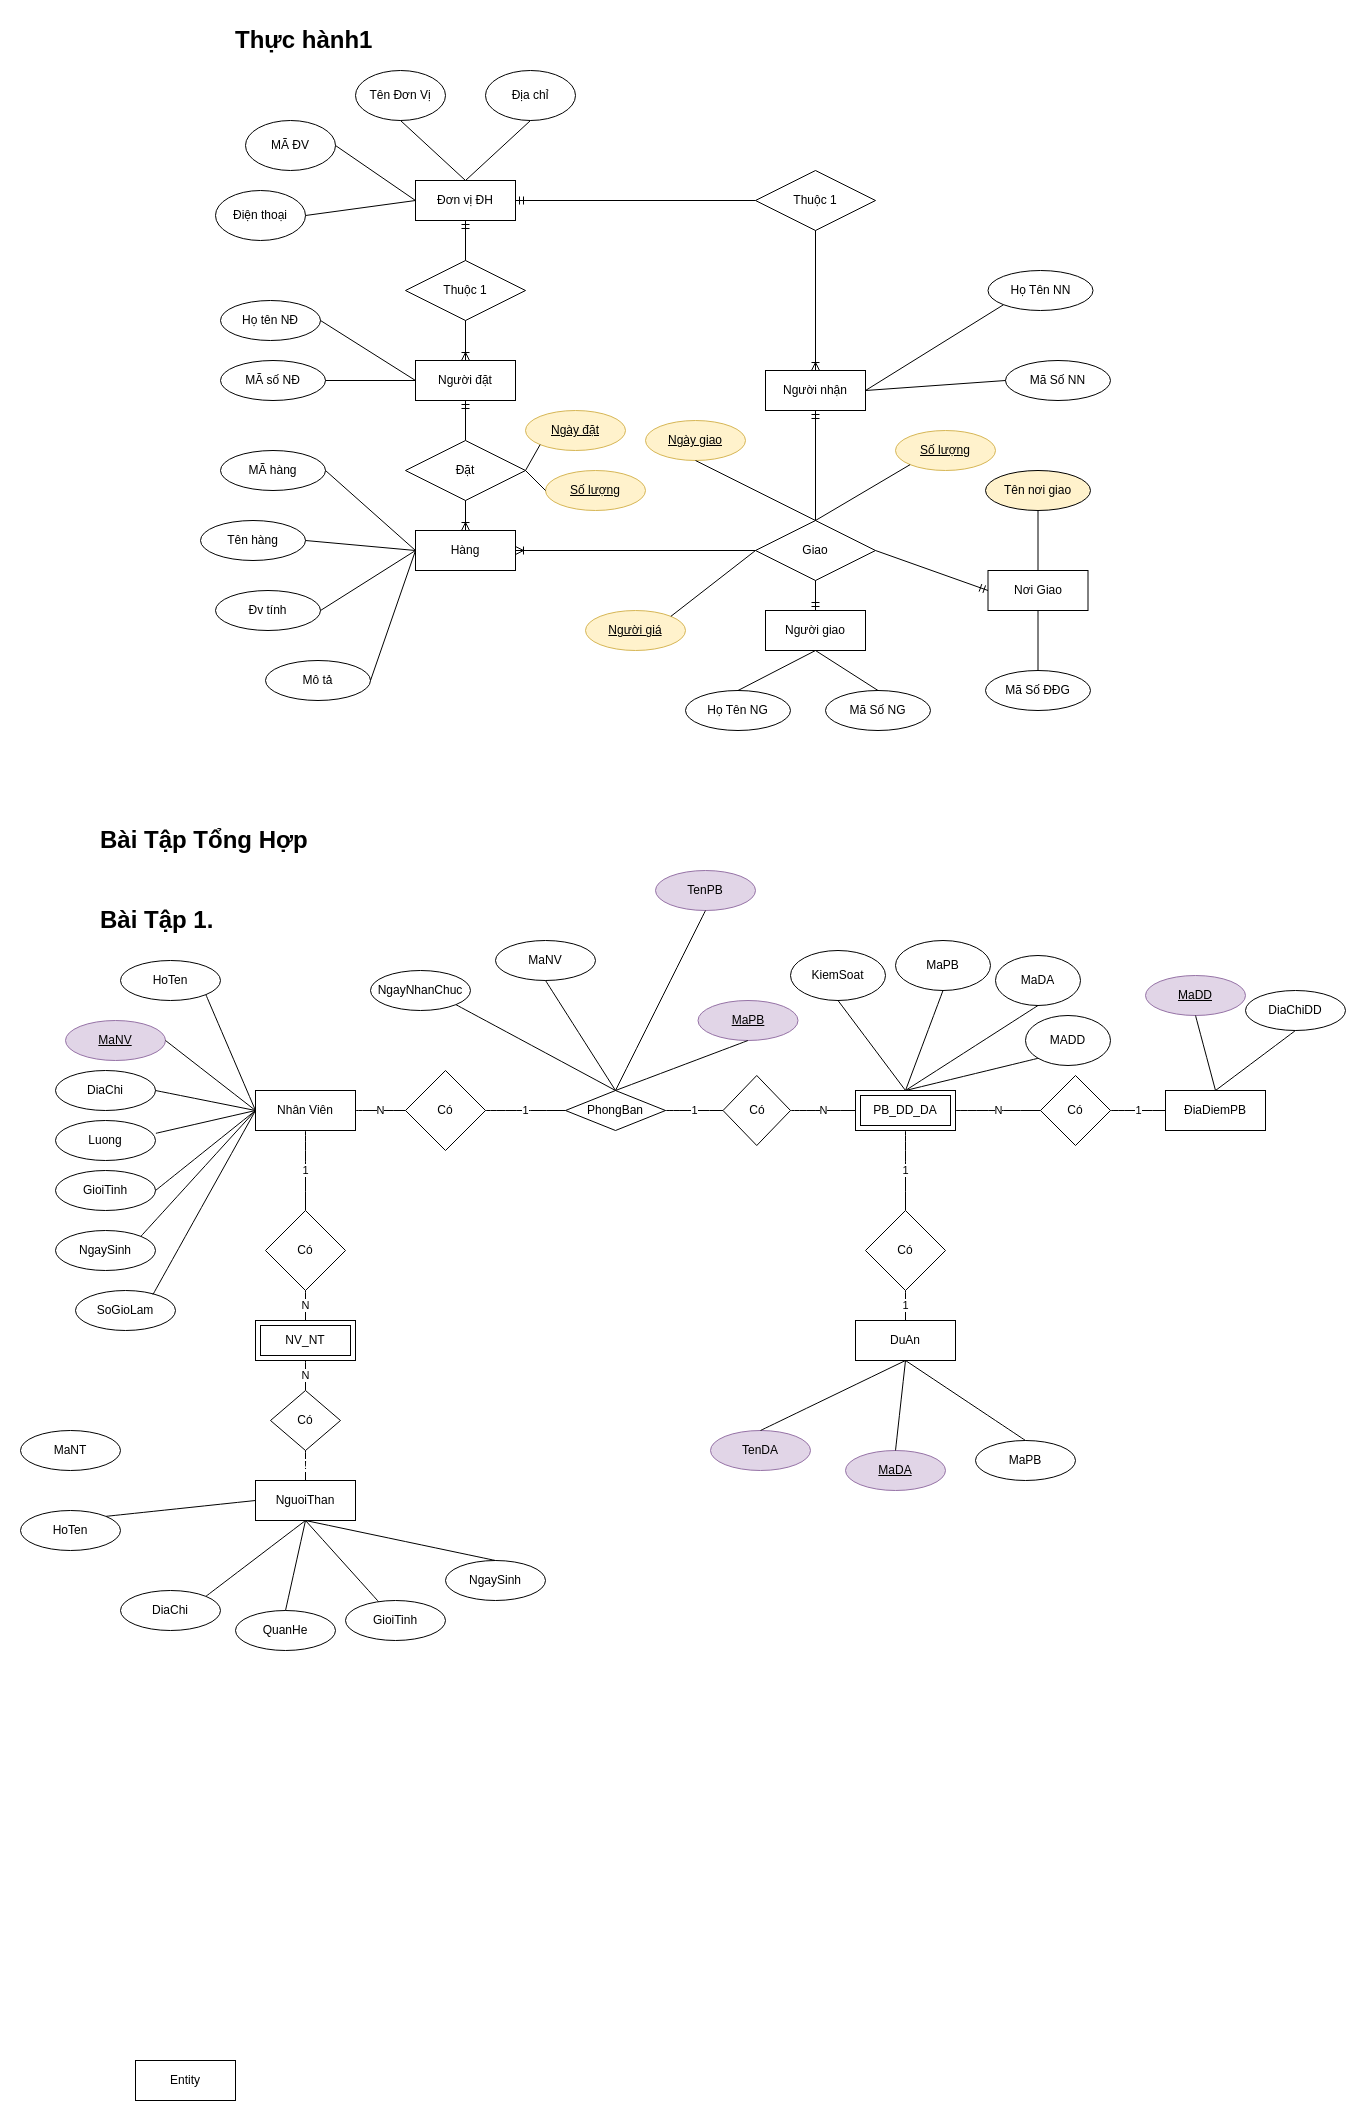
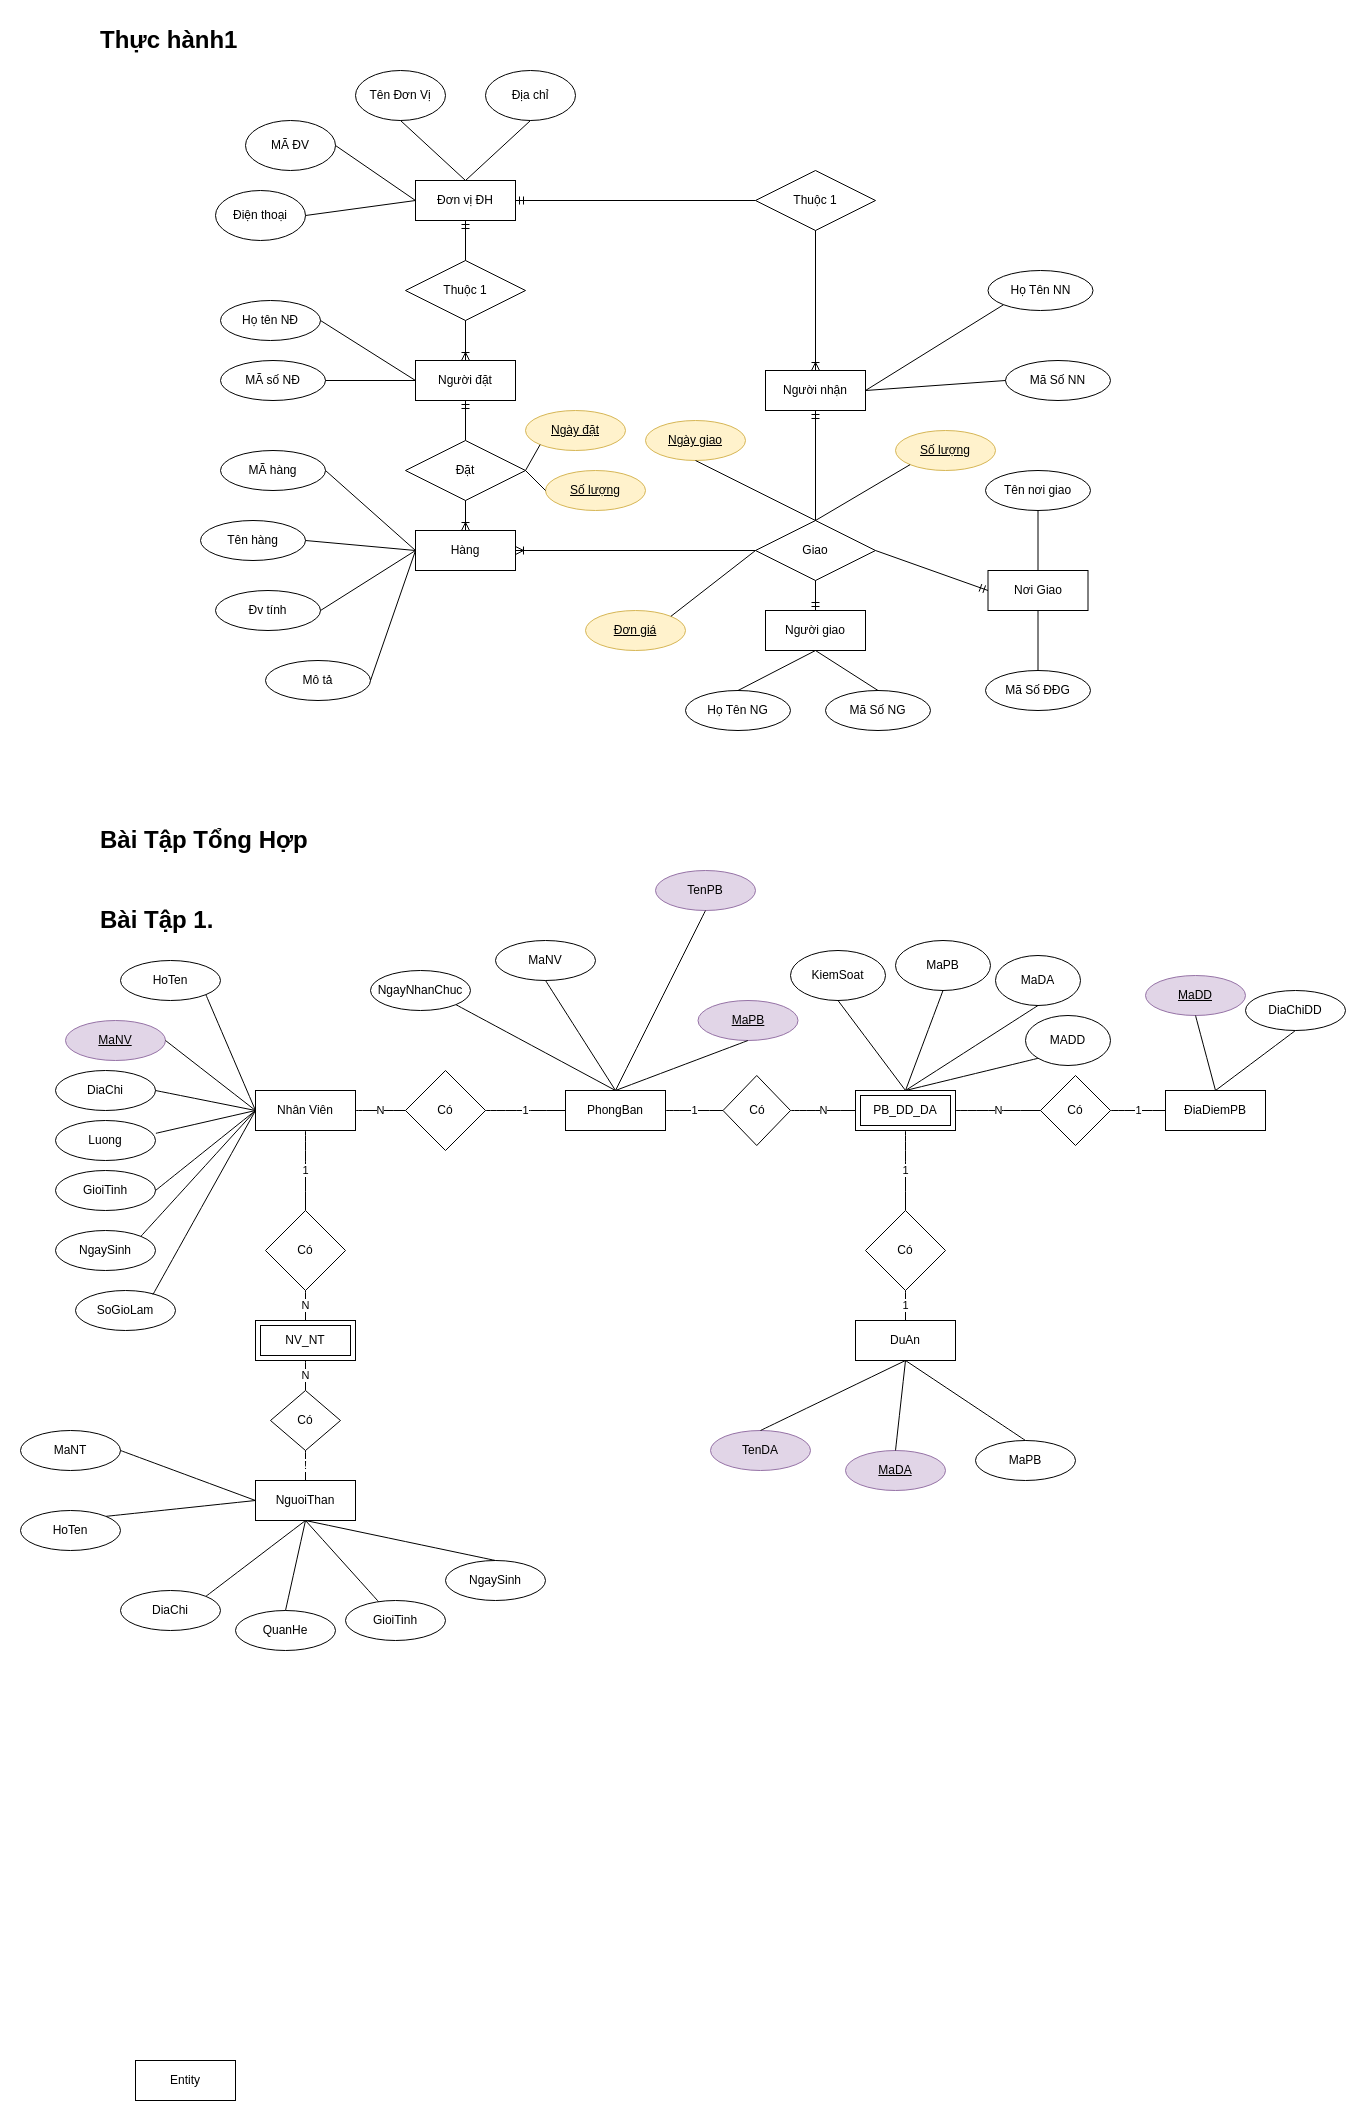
node "Thực hành1": moved (326, 41) -> (191, 41)
node "Tên nơi giao": fillcolor #fff2cc -> #ffffff
node "Người giá": label "Người giá" -> "Đơn giá"
node "PhongBan": shape diamond -> rectangle
edge "MaNT" -- "NguoiThan": added
